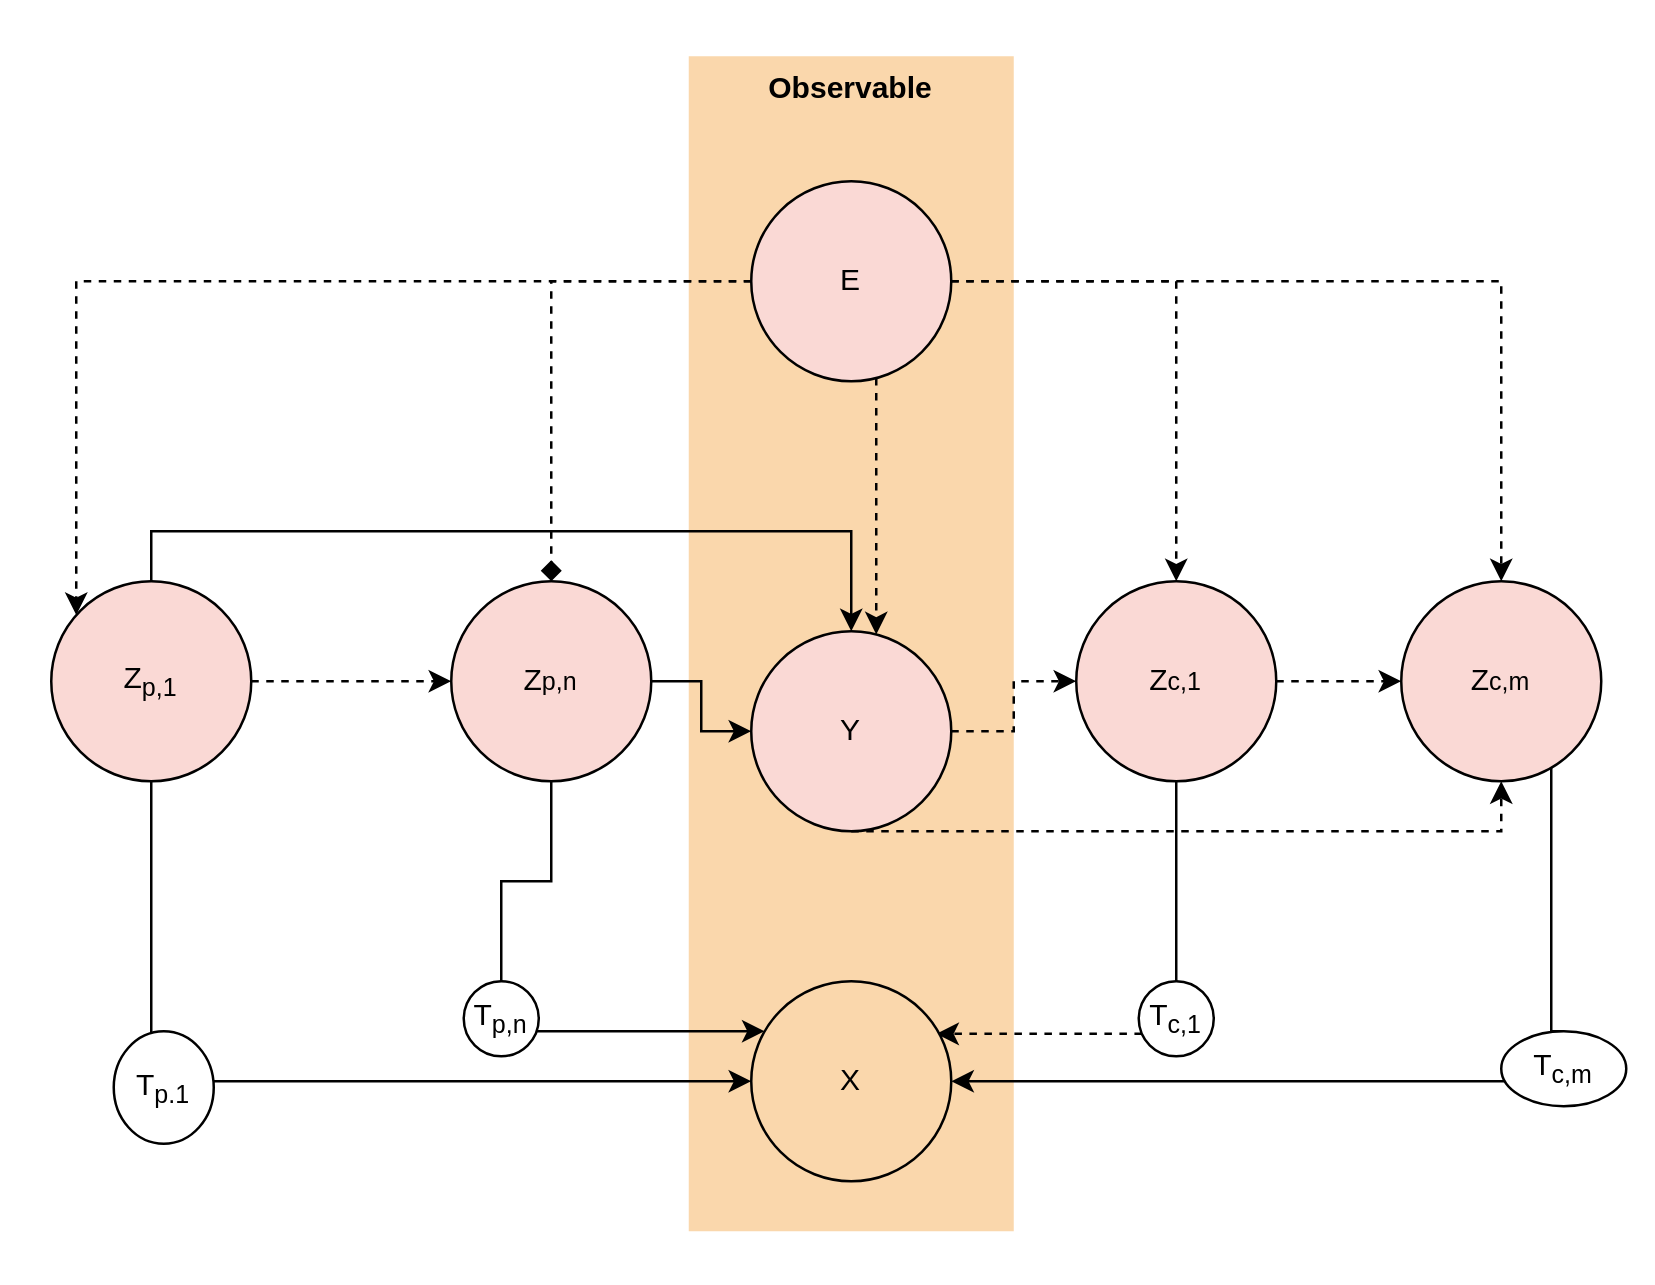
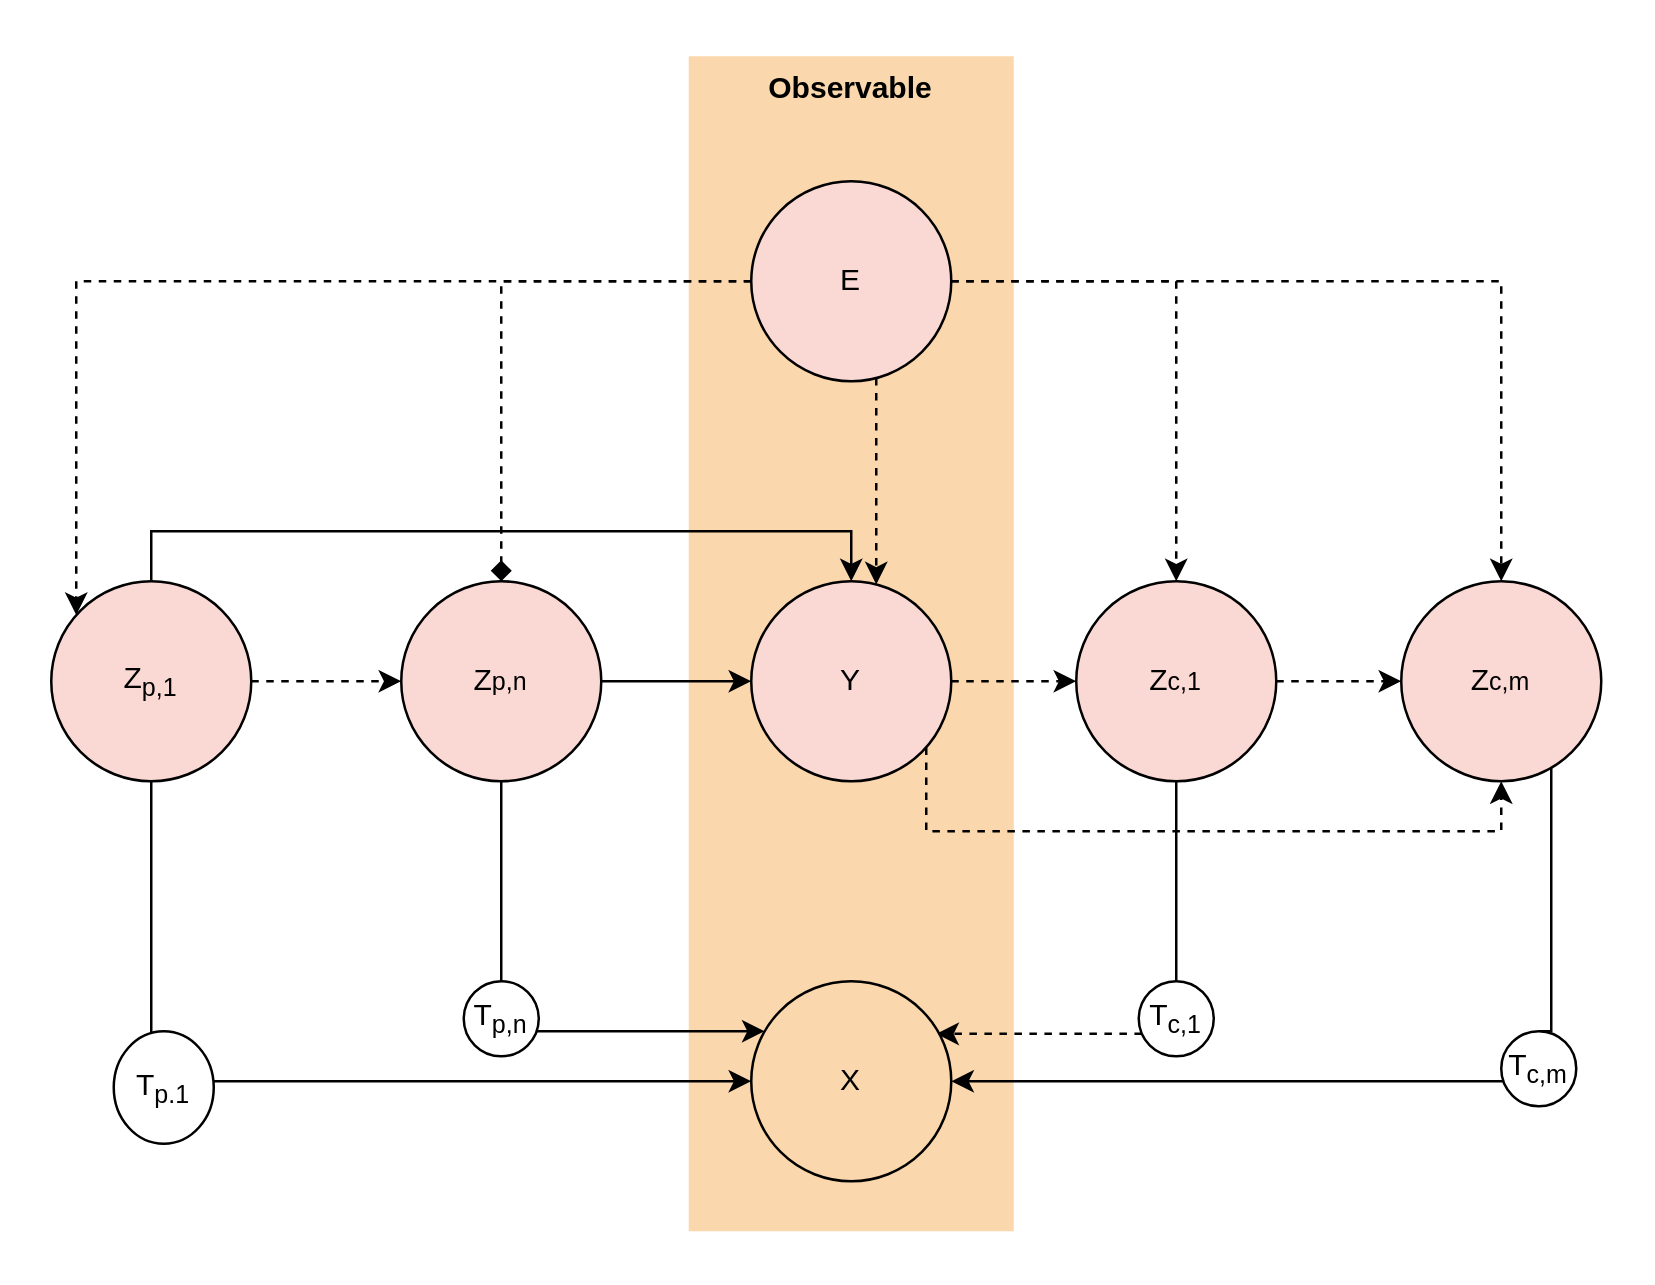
node "Zp,n": moved (551, 681) -> (501, 681)
node "Y": moved (851, 731) -> (851, 681)
node "Tc,m": size 125x75 -> 75x75
